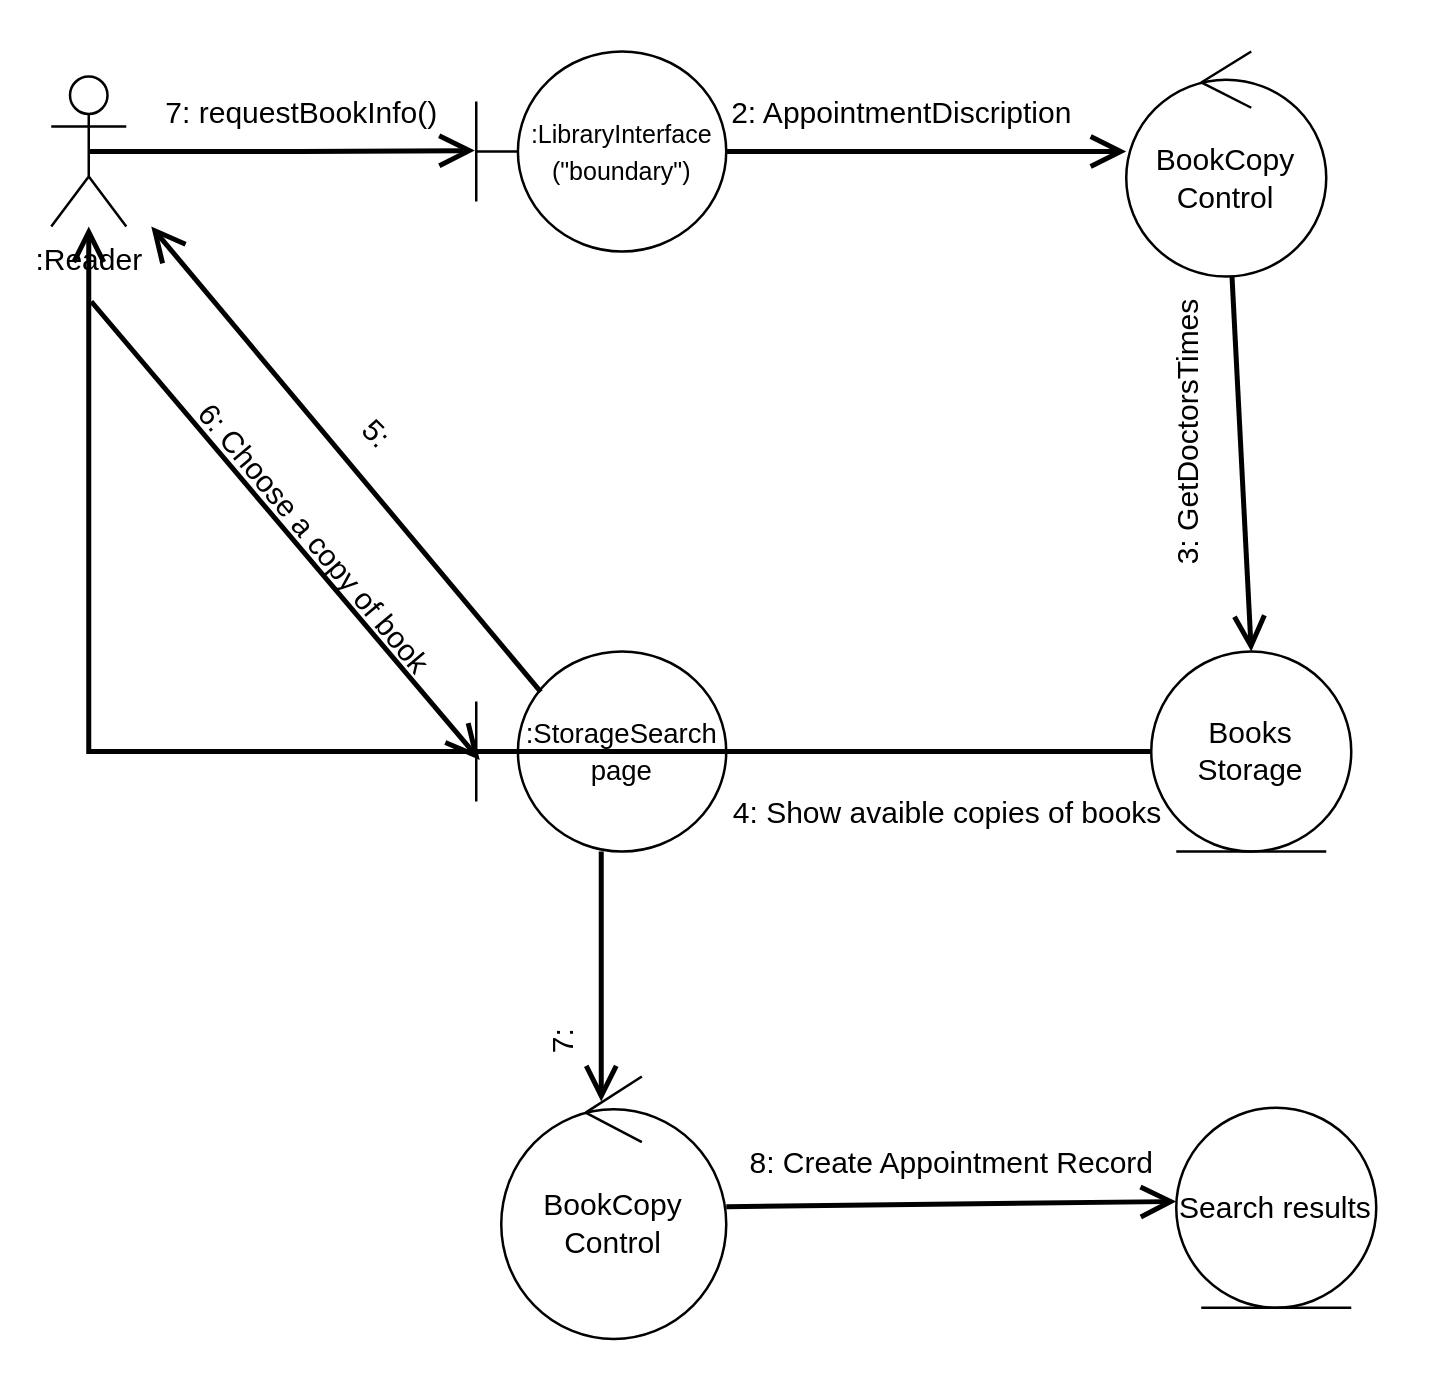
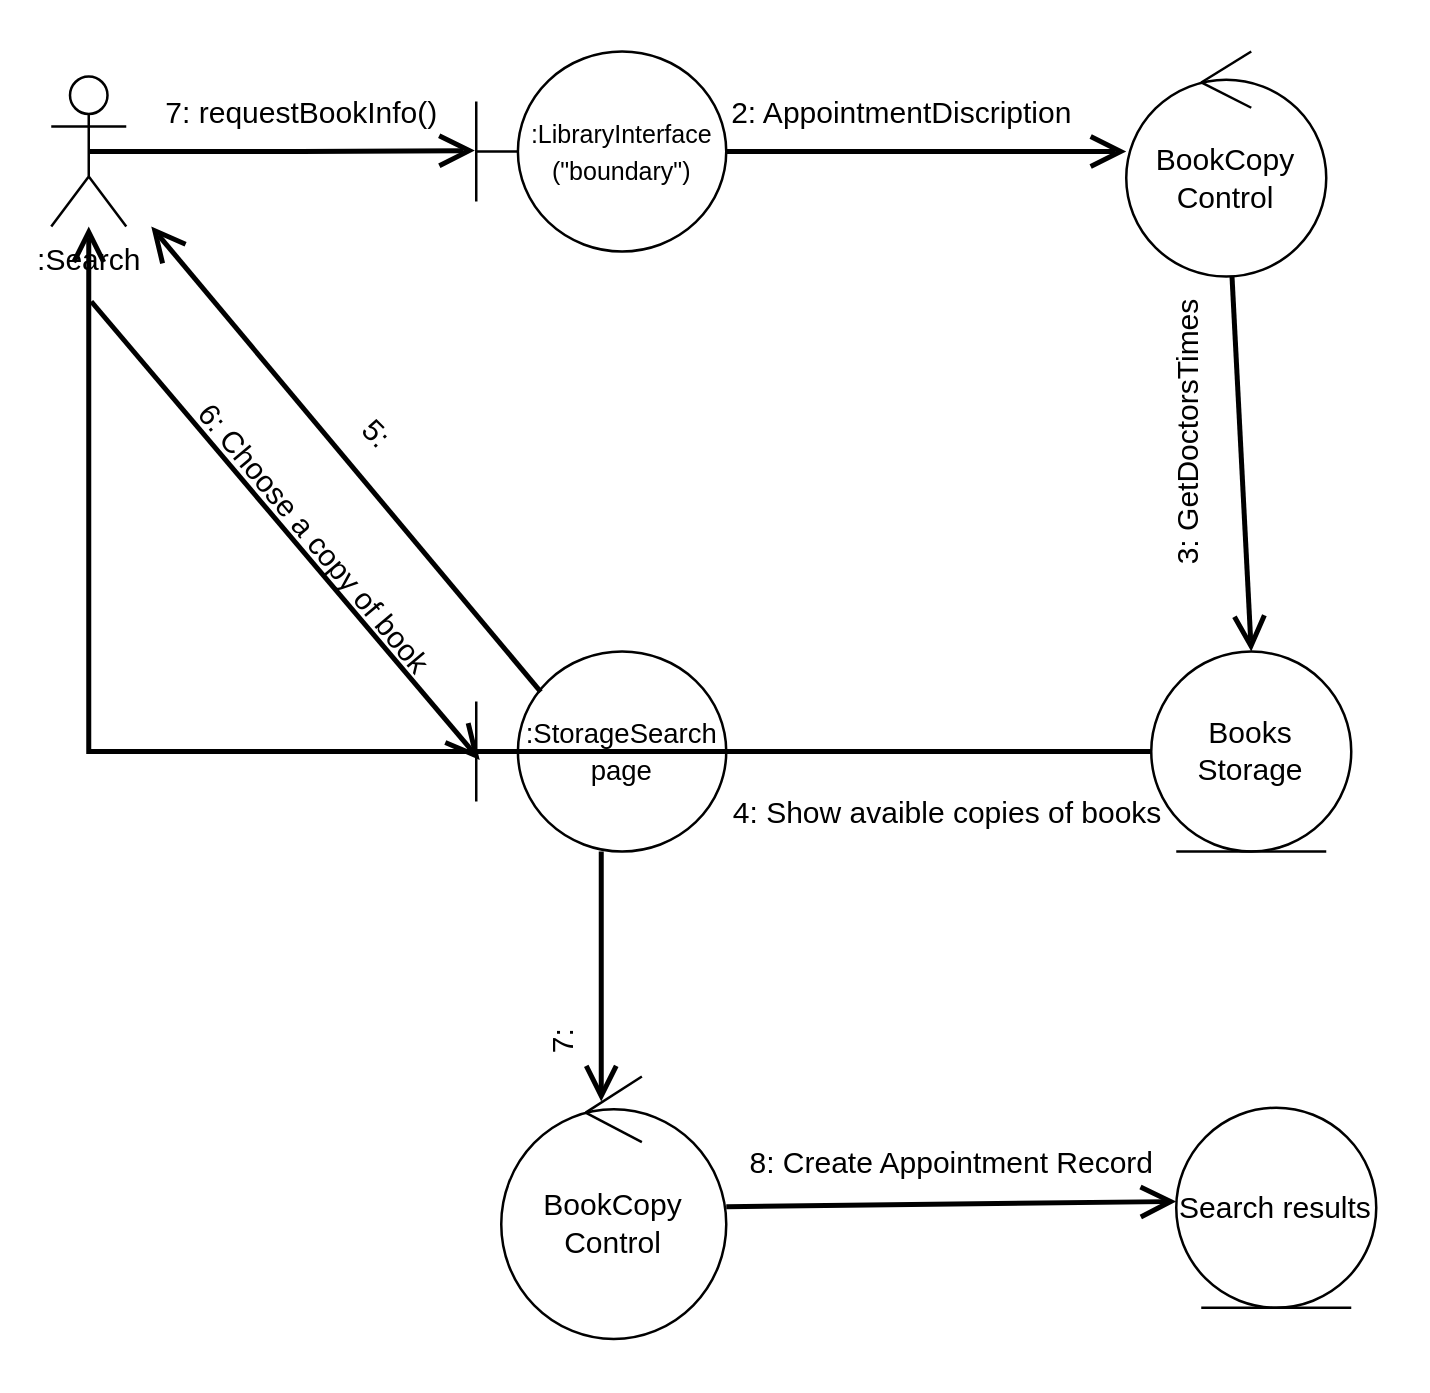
node ":Reader": label ":Reader" -> ":Search"
